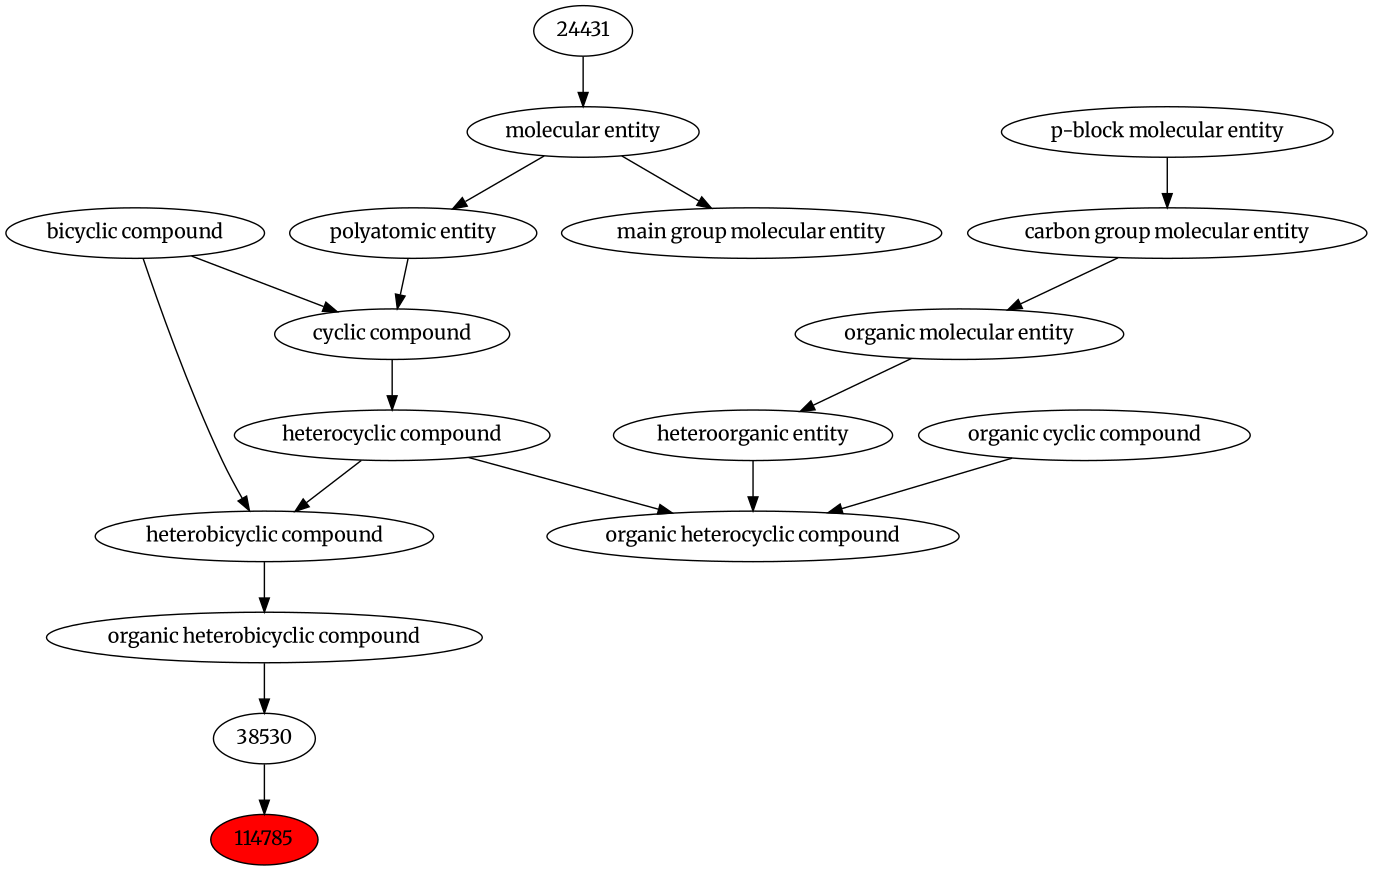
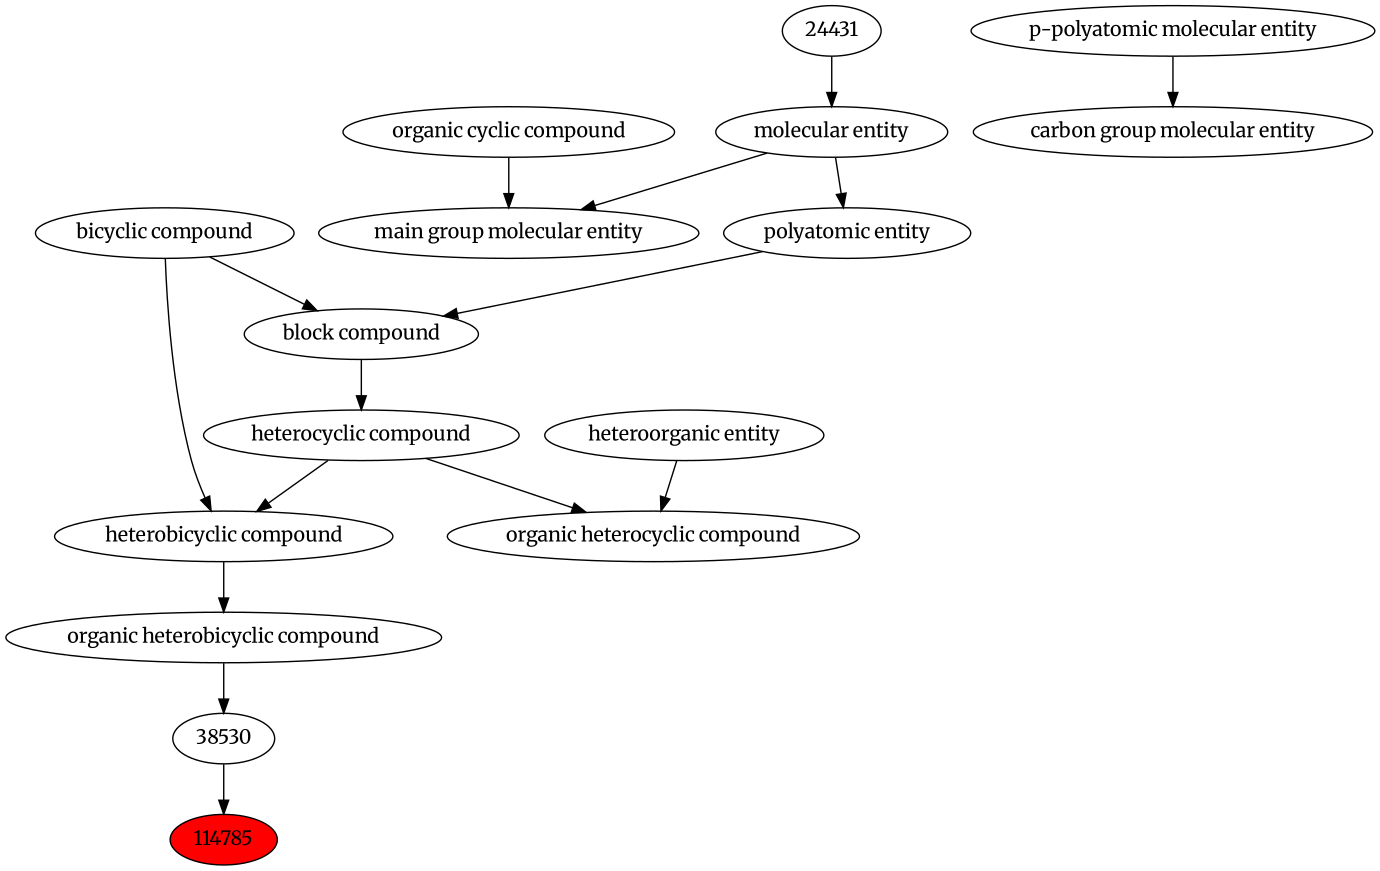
node "p-block molecular entity": label "p-block molecular entity" -> "p-polyatomic molecular entity"
node "cyclic compound": label "cyclic compound" -> "block compound"
node "organic molecular entity": removed
edge "organic cyclic compound" -> "organic heterocyclic compound": now "organic cyclic compound" -> "main group molecular entity"
